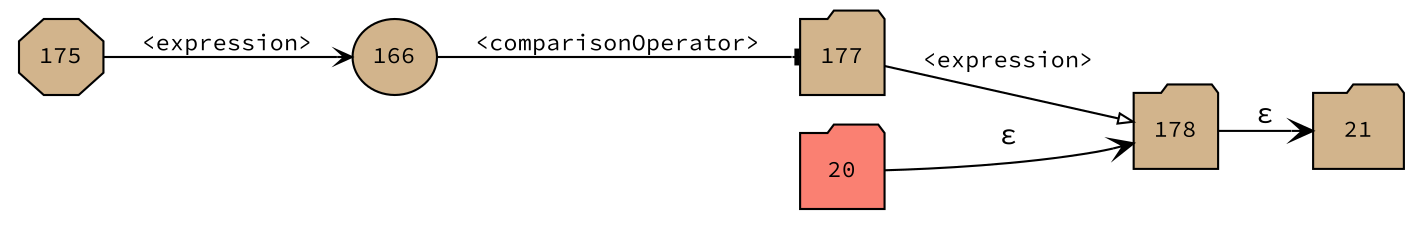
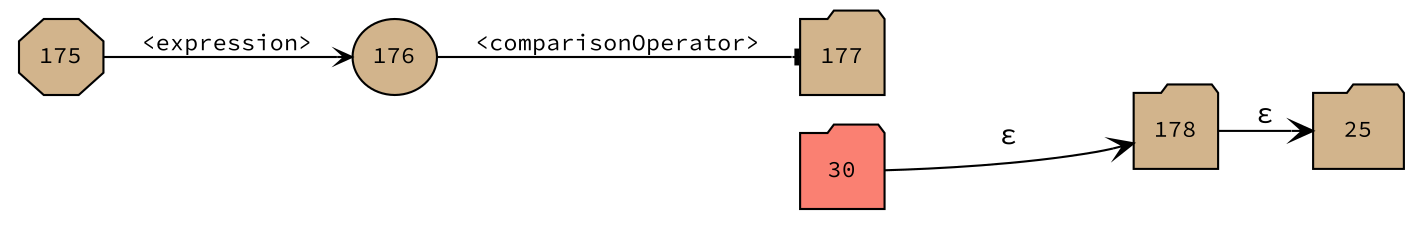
node "166": label "166" -> "176"
edge "177" -> "178": removed, label "<expression>"
node "21": label "21" -> "25"
node "20": label "20" -> "30"
